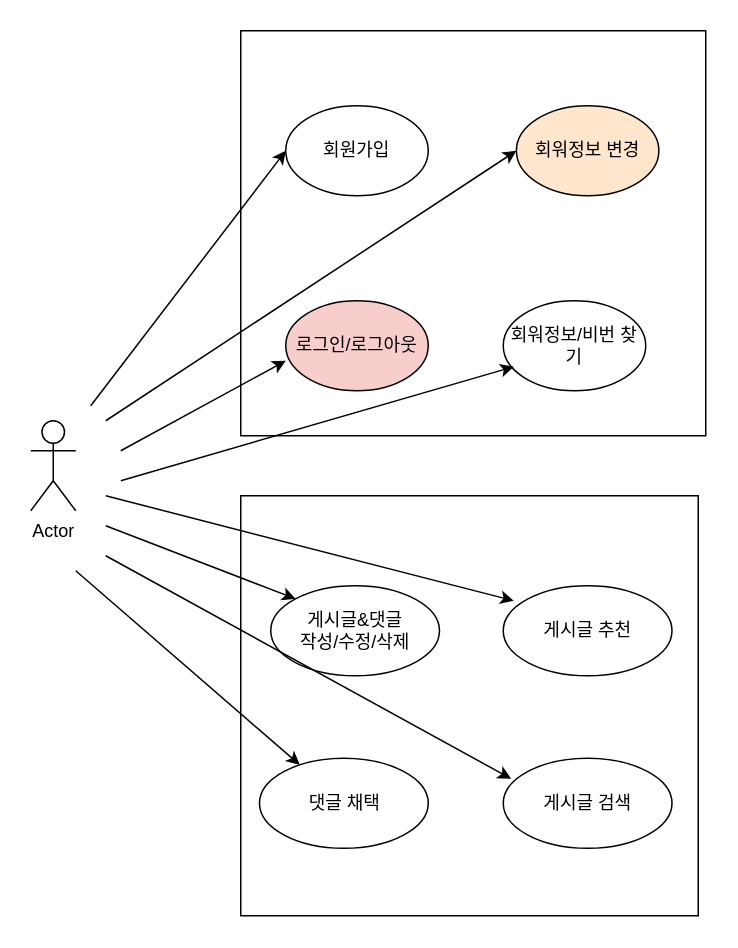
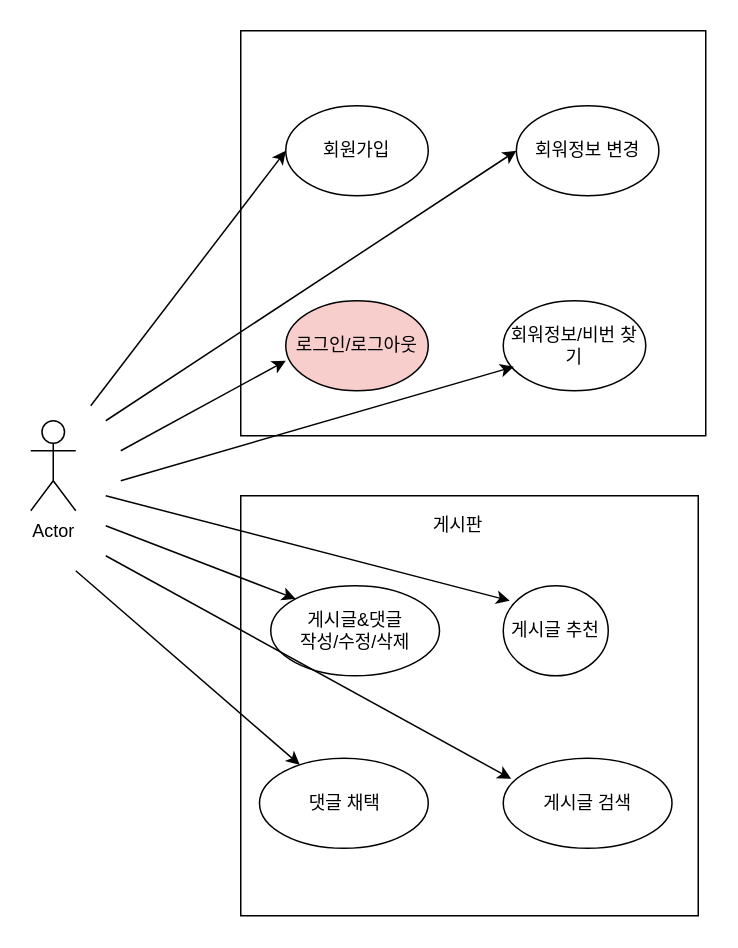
node "회워정보 변경": fillcolor #ffe6cc -> #ffffff
node "게시판": added
node "게시글 추천": size 169x90 -> 105x90
